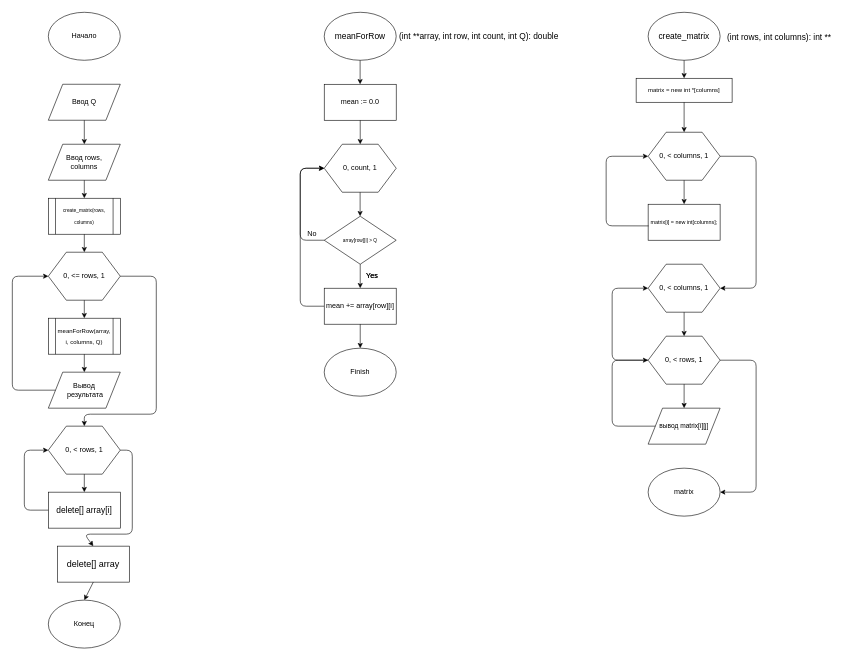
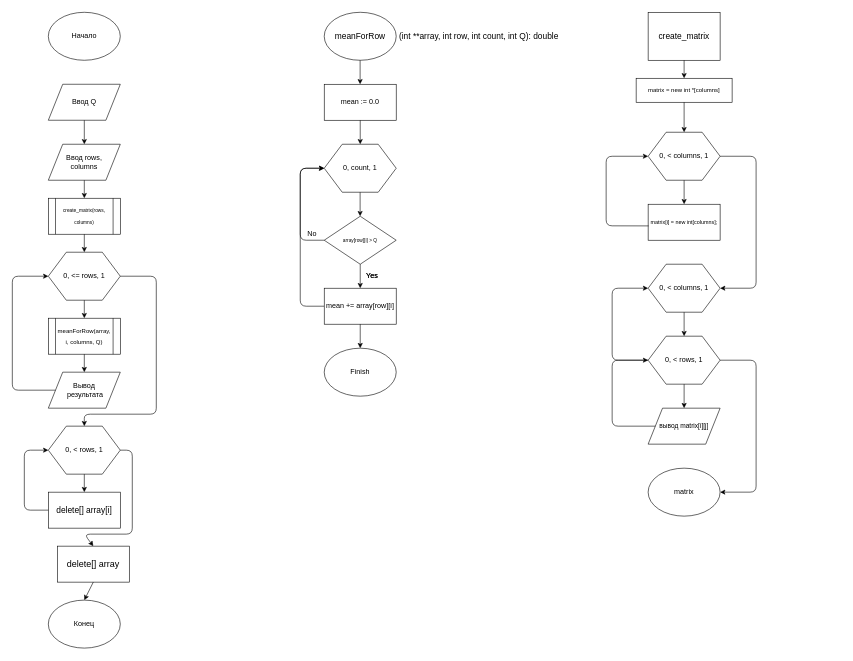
node "create_matrix": shape ellipse -> rectangle
node "(int rows, int columns): int **": removed
